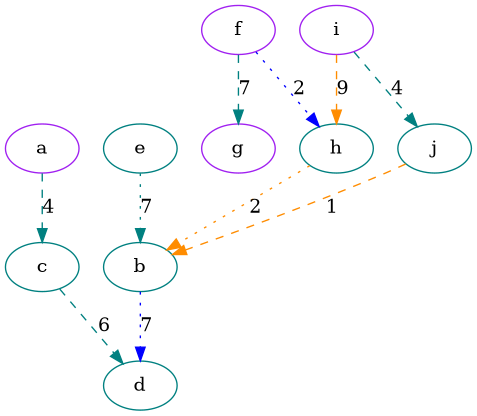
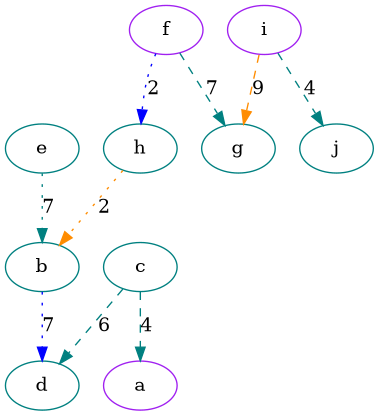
edge "i" -> "h": now "i" -> "g"
node "g": color purple -> teal
edge "a" -> "c": reversed
edge "j" -> "b": removed, label "1"
